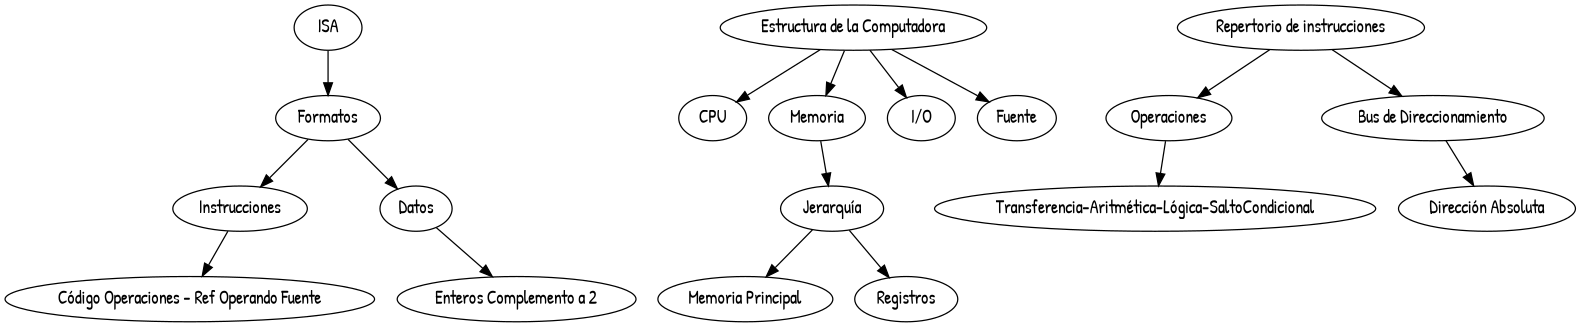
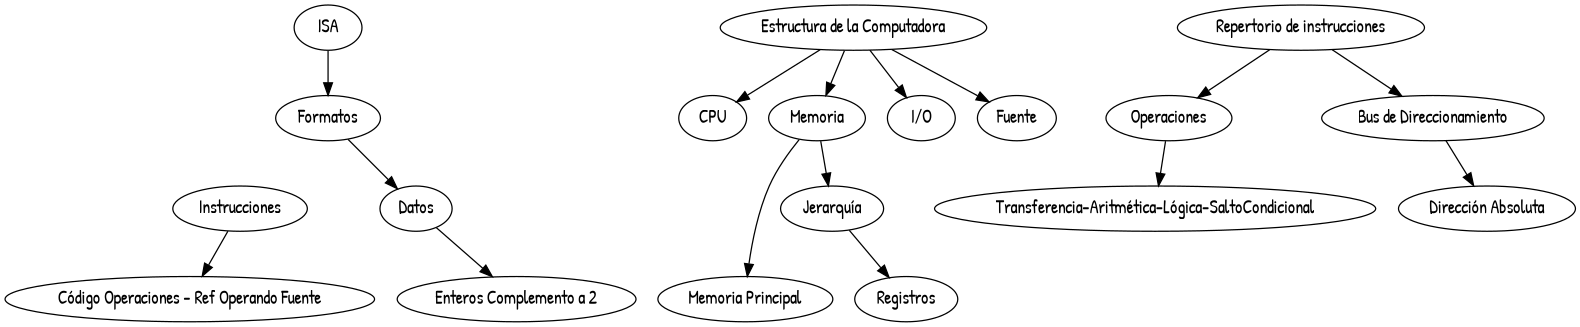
edge "Formatos" -> "Instrucciones": removed
edge "Jerarquía" -> "Memoria Principal": now "Memoria" -> "Memoria Principal"
